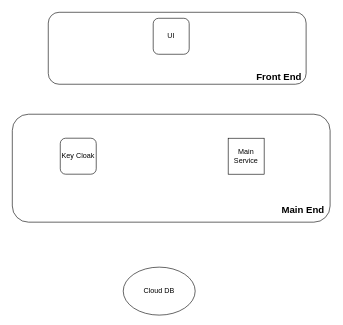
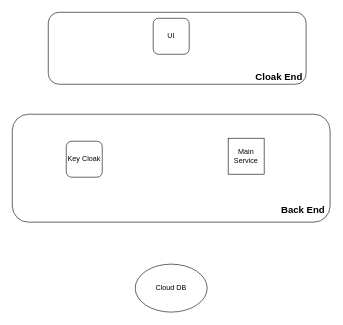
node "Front End": label "Front End" -> "Cloak End"
node "Key Cloak": moved (78, 156) -> (84, 159)
node "Main End": label "Main End" -> "Back End"
node "Cloud DB": moved (159, 291) -> (171, 288)
